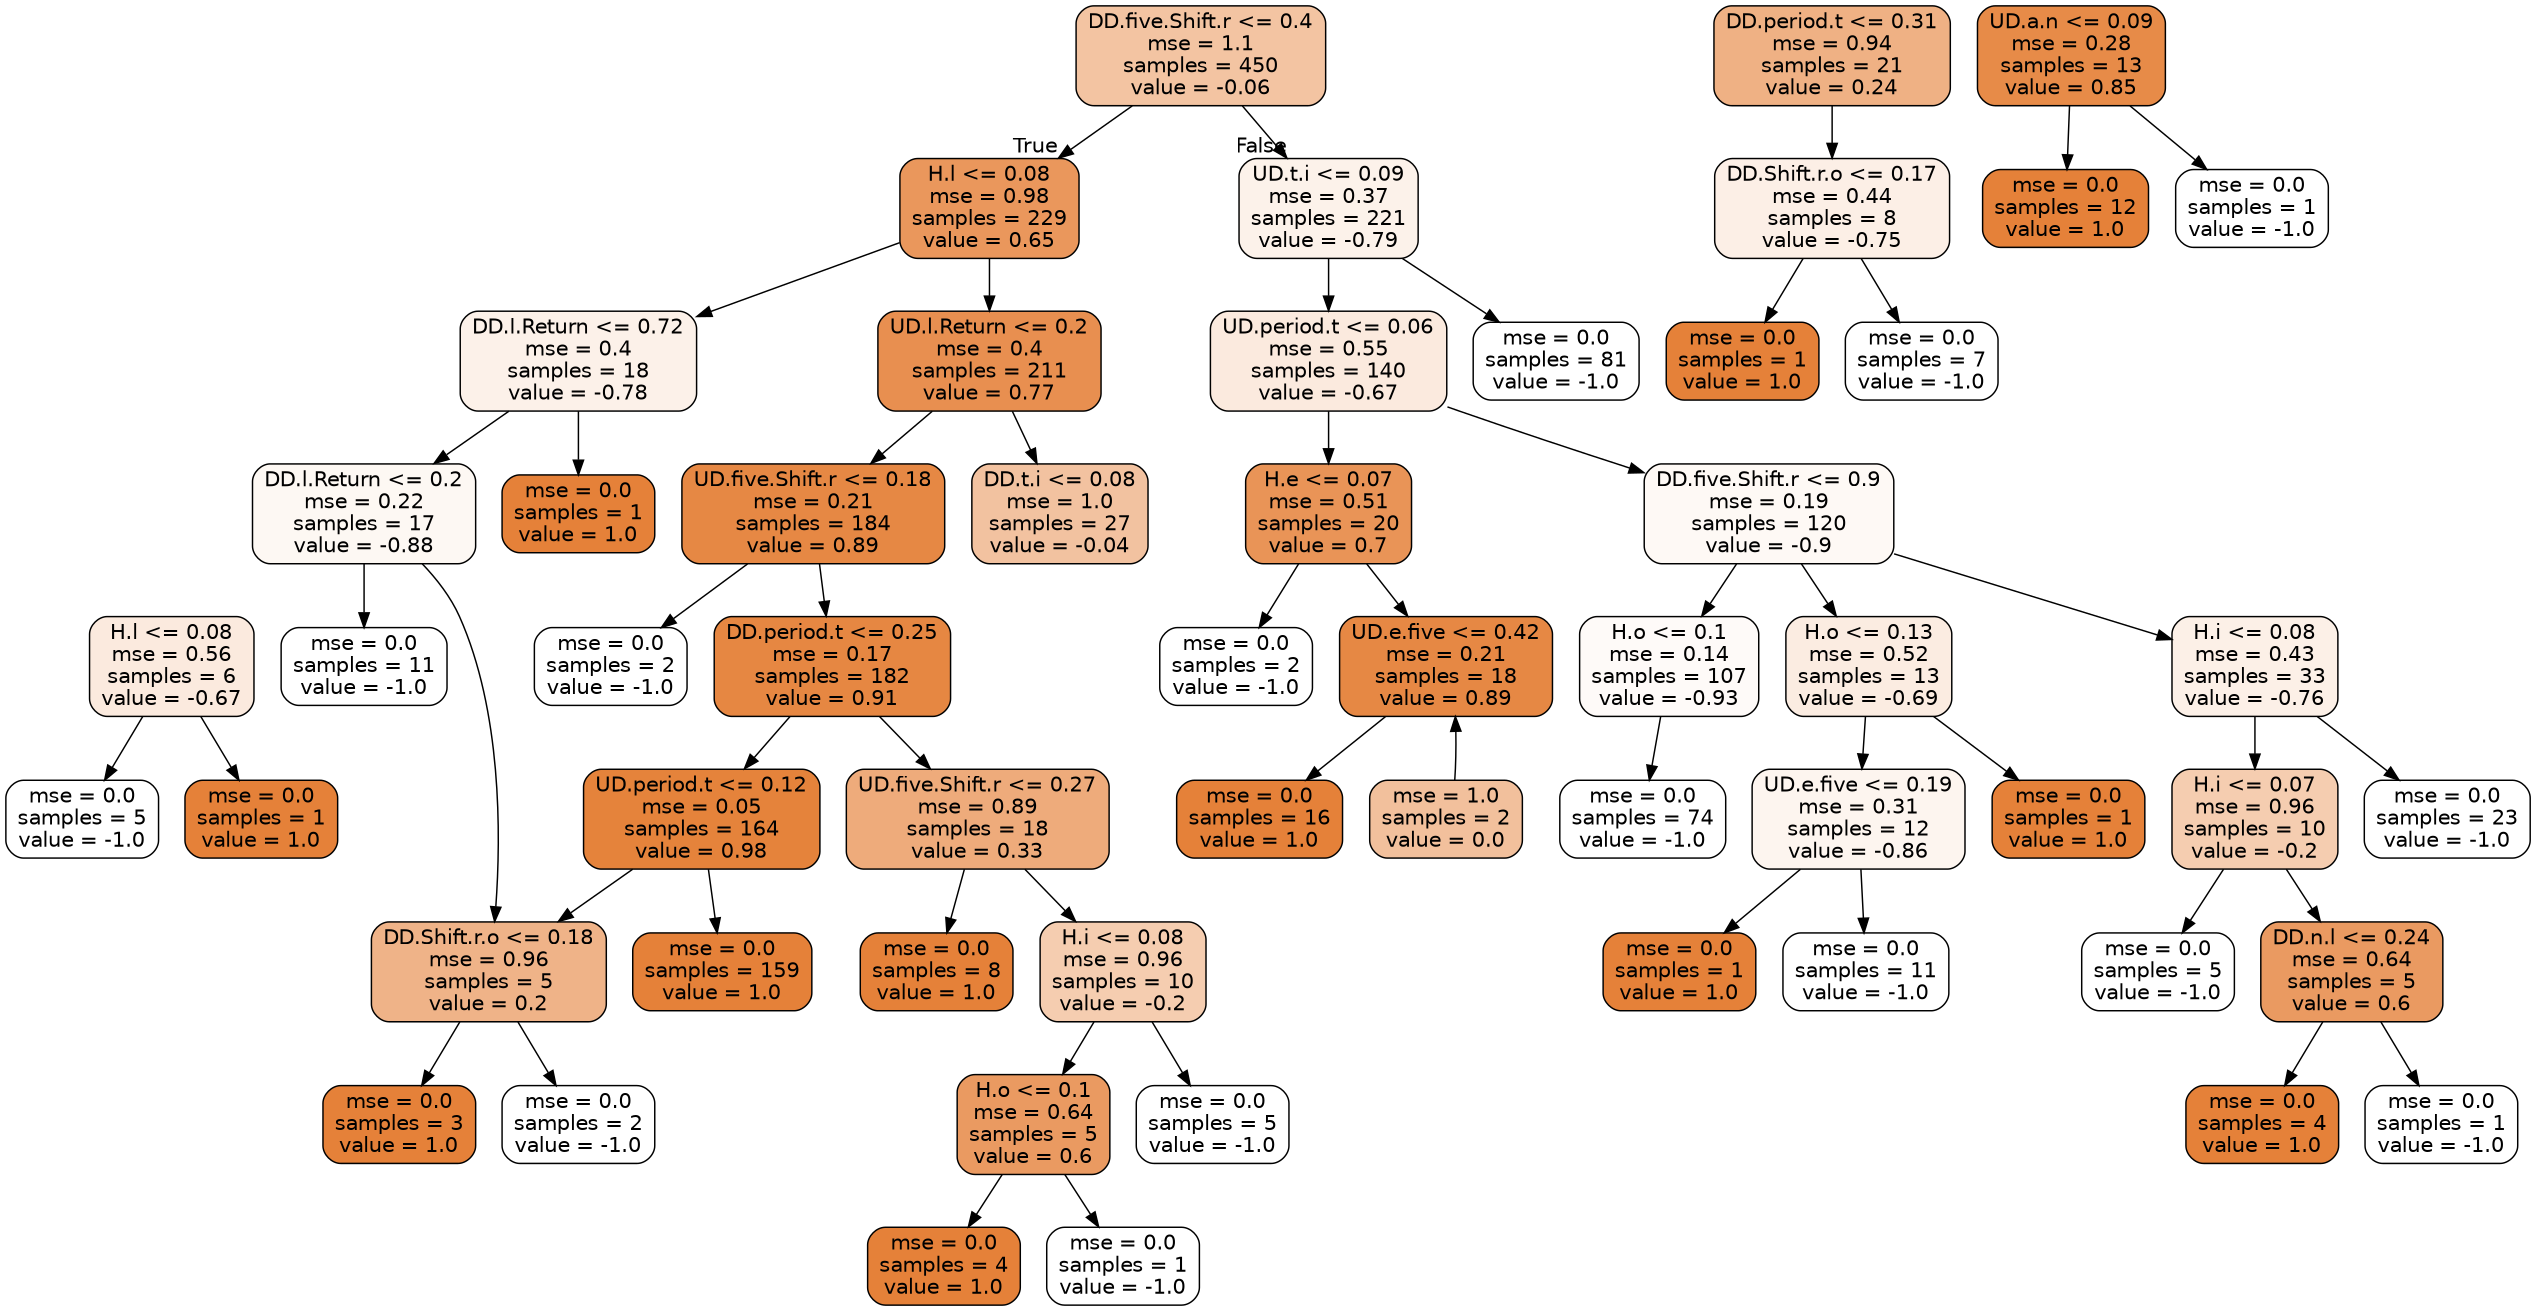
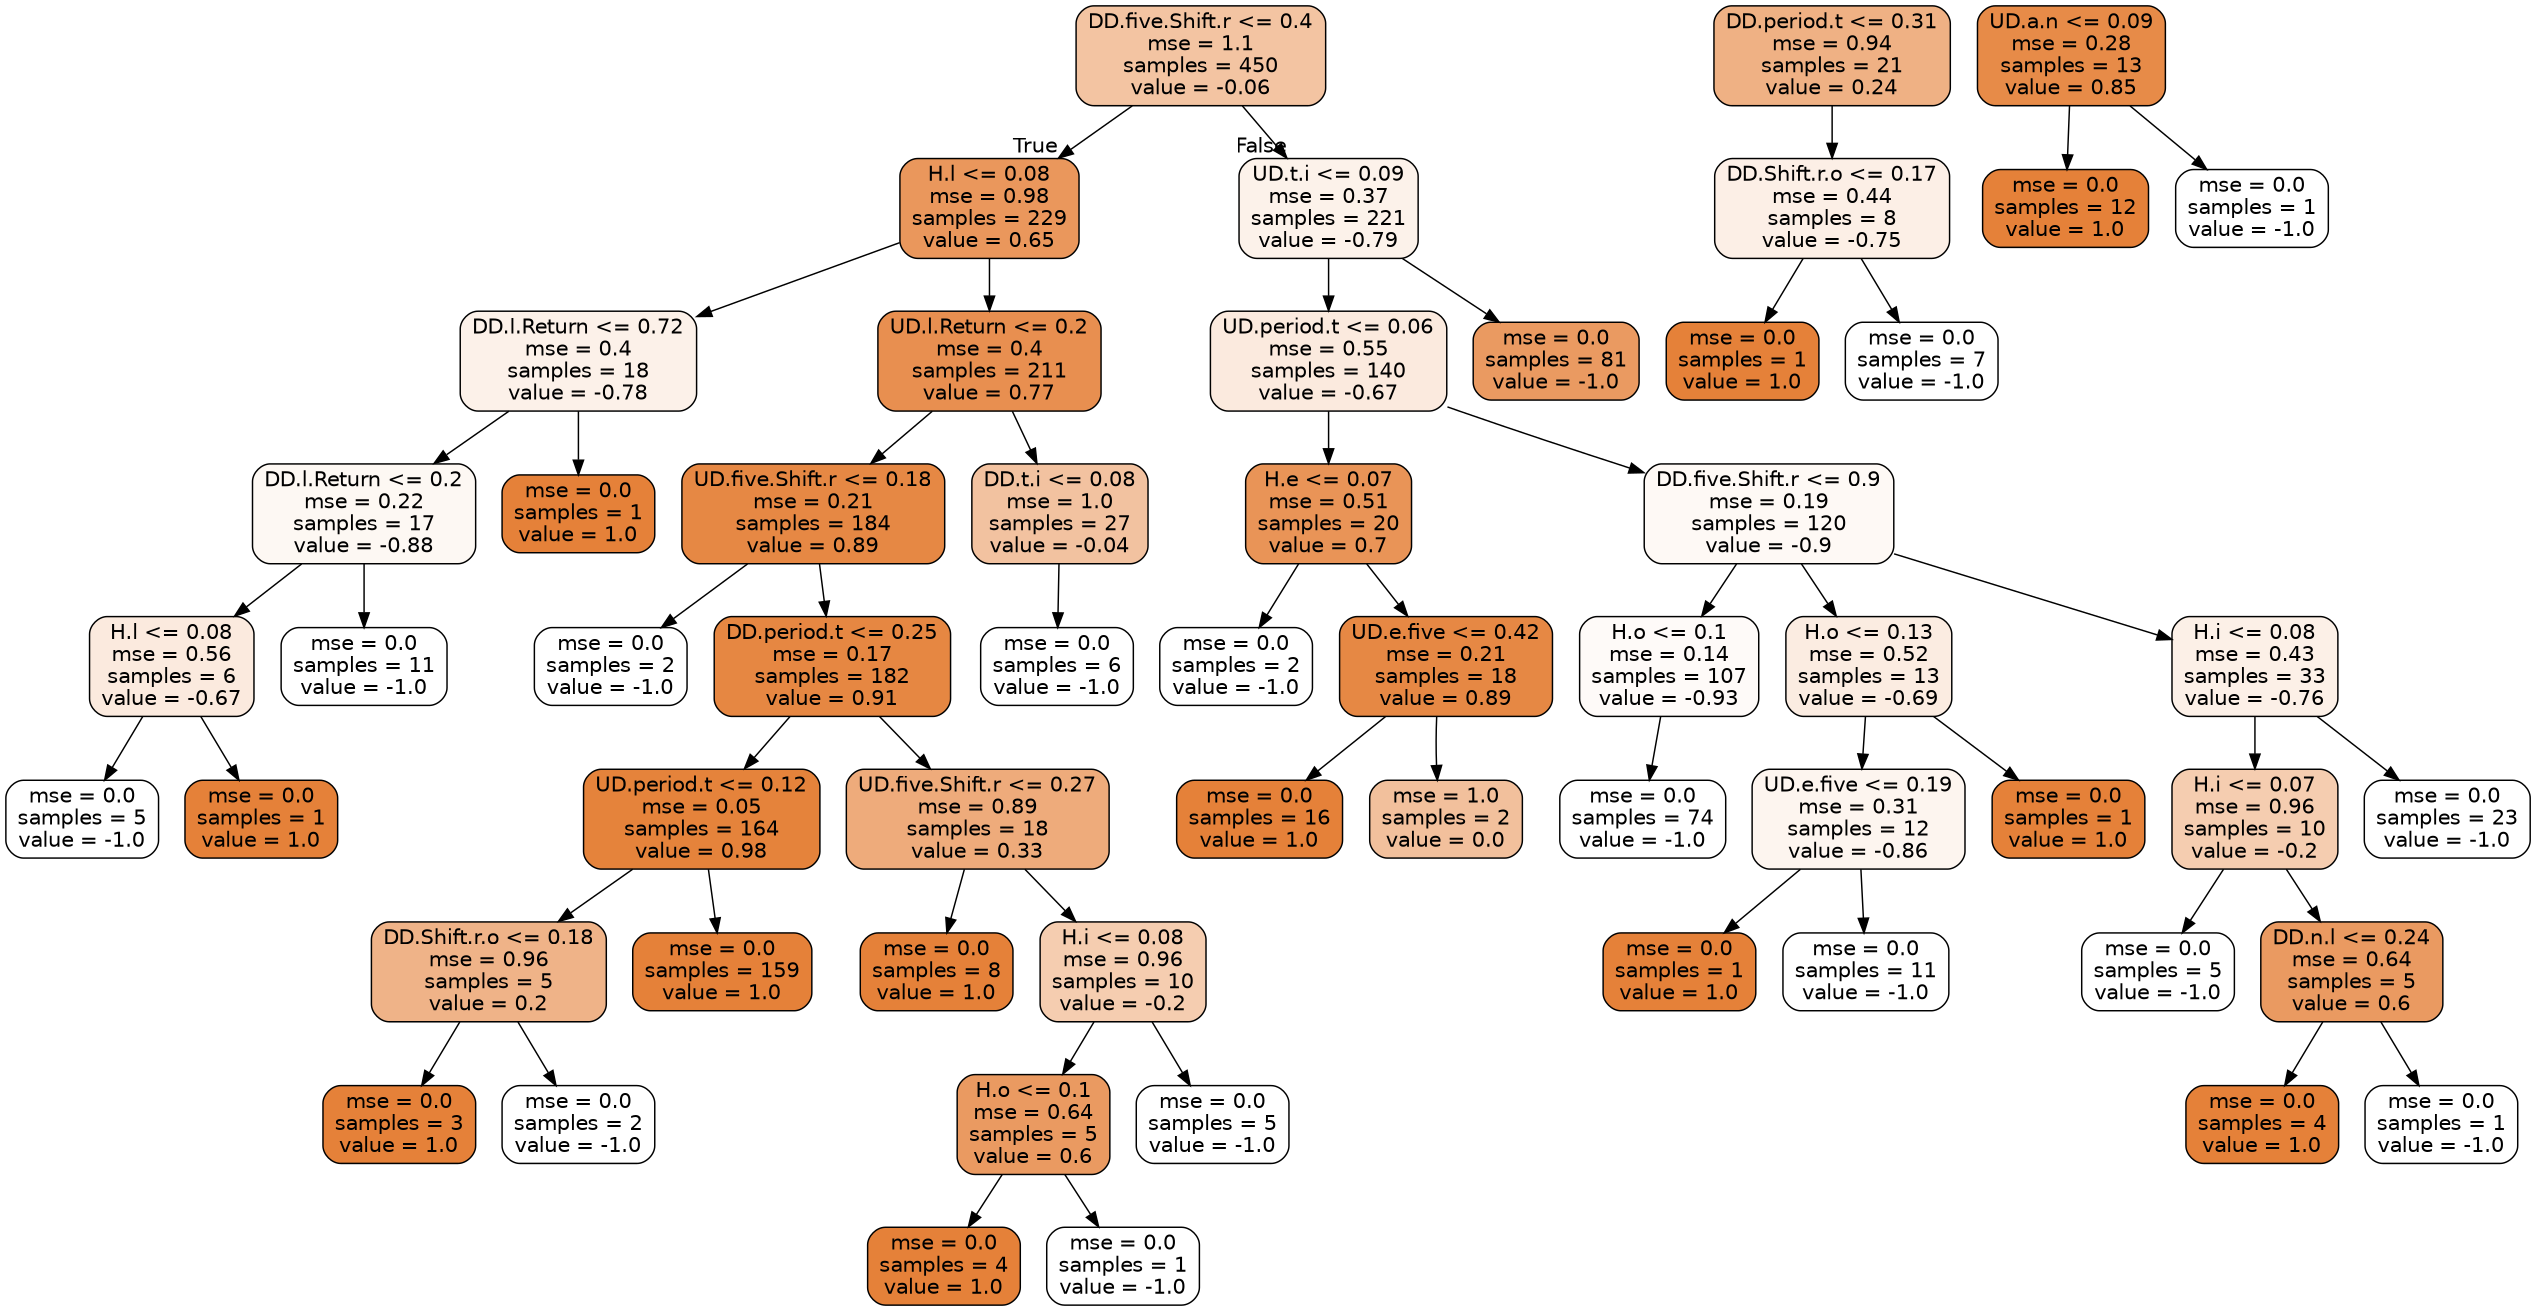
node "mse = 0.0 samples = 81 value = -1.0": fillcolor #ffffff -> #ea9a61
node "mse = 0.0 samples = 6 value = -1.0": added
edge "DD.l.Return <= 0.2 mse = 0.22 samples = 17 value = -0.88" -> "DD.Shift.r.o <= 0.18 mse = 0.96 samples = 5 value = 0.2": now "DD.l.Return <= 0.2 mse = 0.22 samples = 17 value = -0.88" -> "H.l <= 0.08 mse = 0.56 samples = 6 value = -0.67"
edge "mse = 1.0 samples = 2 value = 0.0" -> "UD.e.five <= 0.42 mse = 0.21 samples = 18 value = 0.89": reversed
